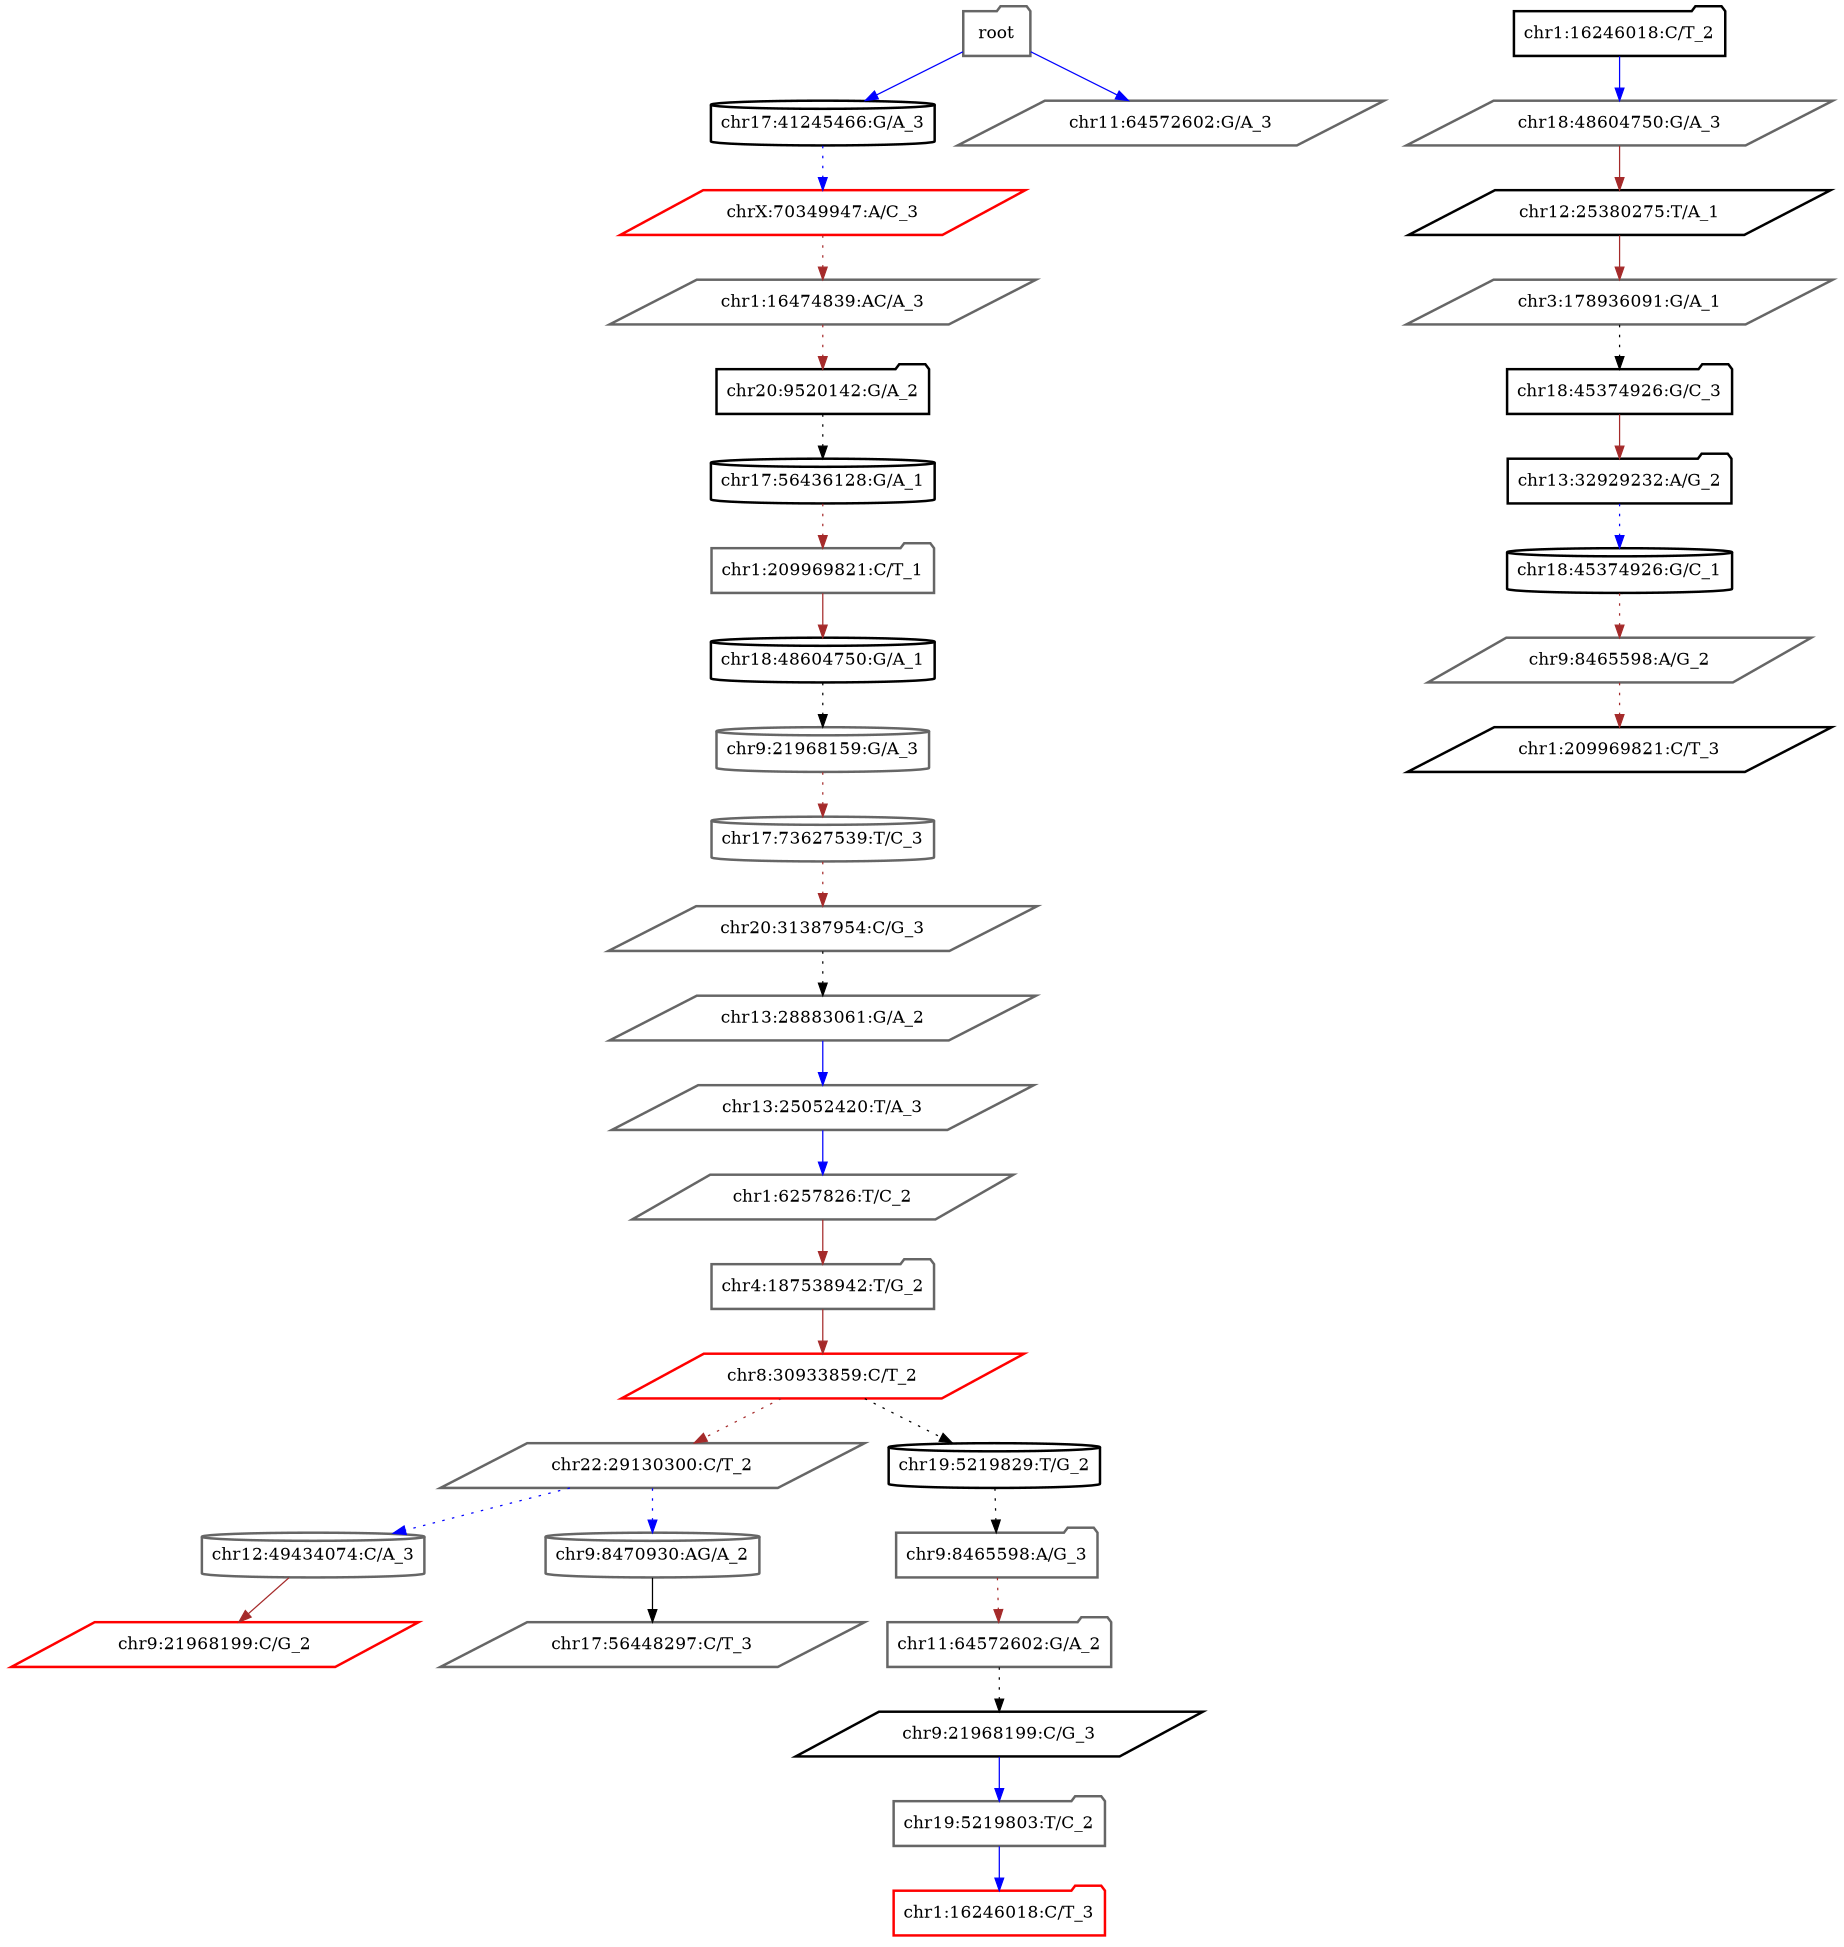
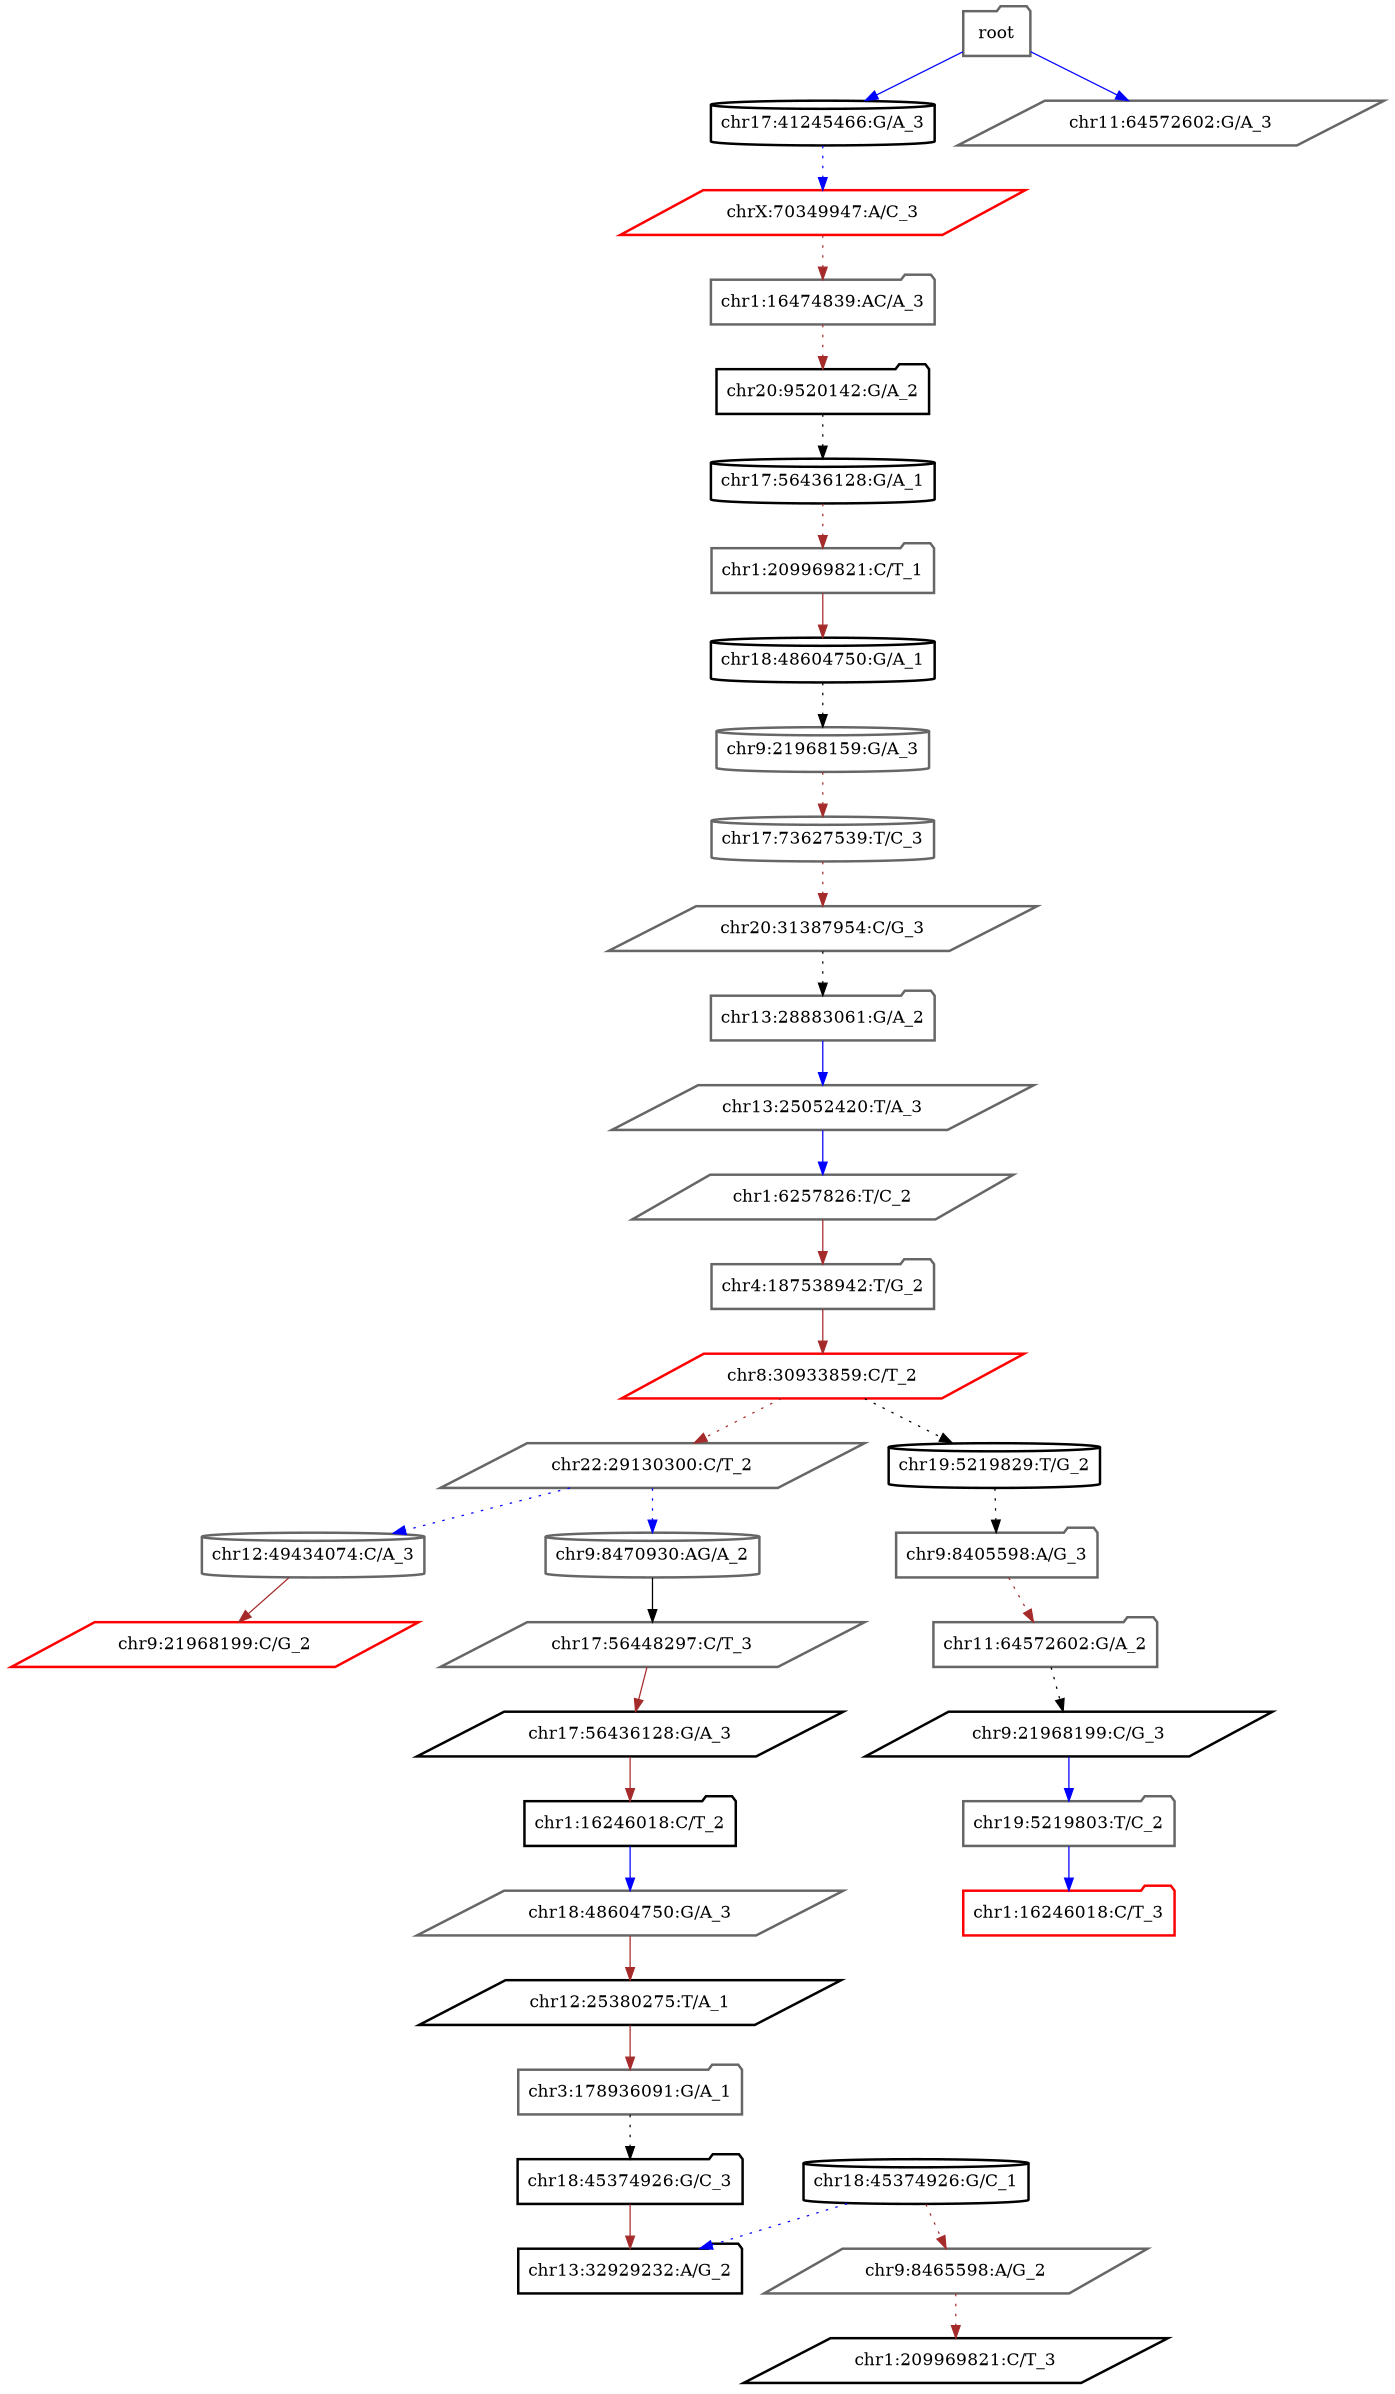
node "chr1:16474839:AC/A_3": shape parallelogram -> folder
node "chr3:178936091:G/A_1": shape parallelogram -> folder
edge "chr13:32929232:A/G_2" -> "chr18:45374926:G/C_1": reversed
node "chr13:28883061:G/A_2": shape parallelogram -> folder
node "chr9:8465598:A/G_3": label "chr9:8465598:A/G_3" -> "chr9:8405598:A/G_3"
node "chr17:56436128:G/A_3": added
